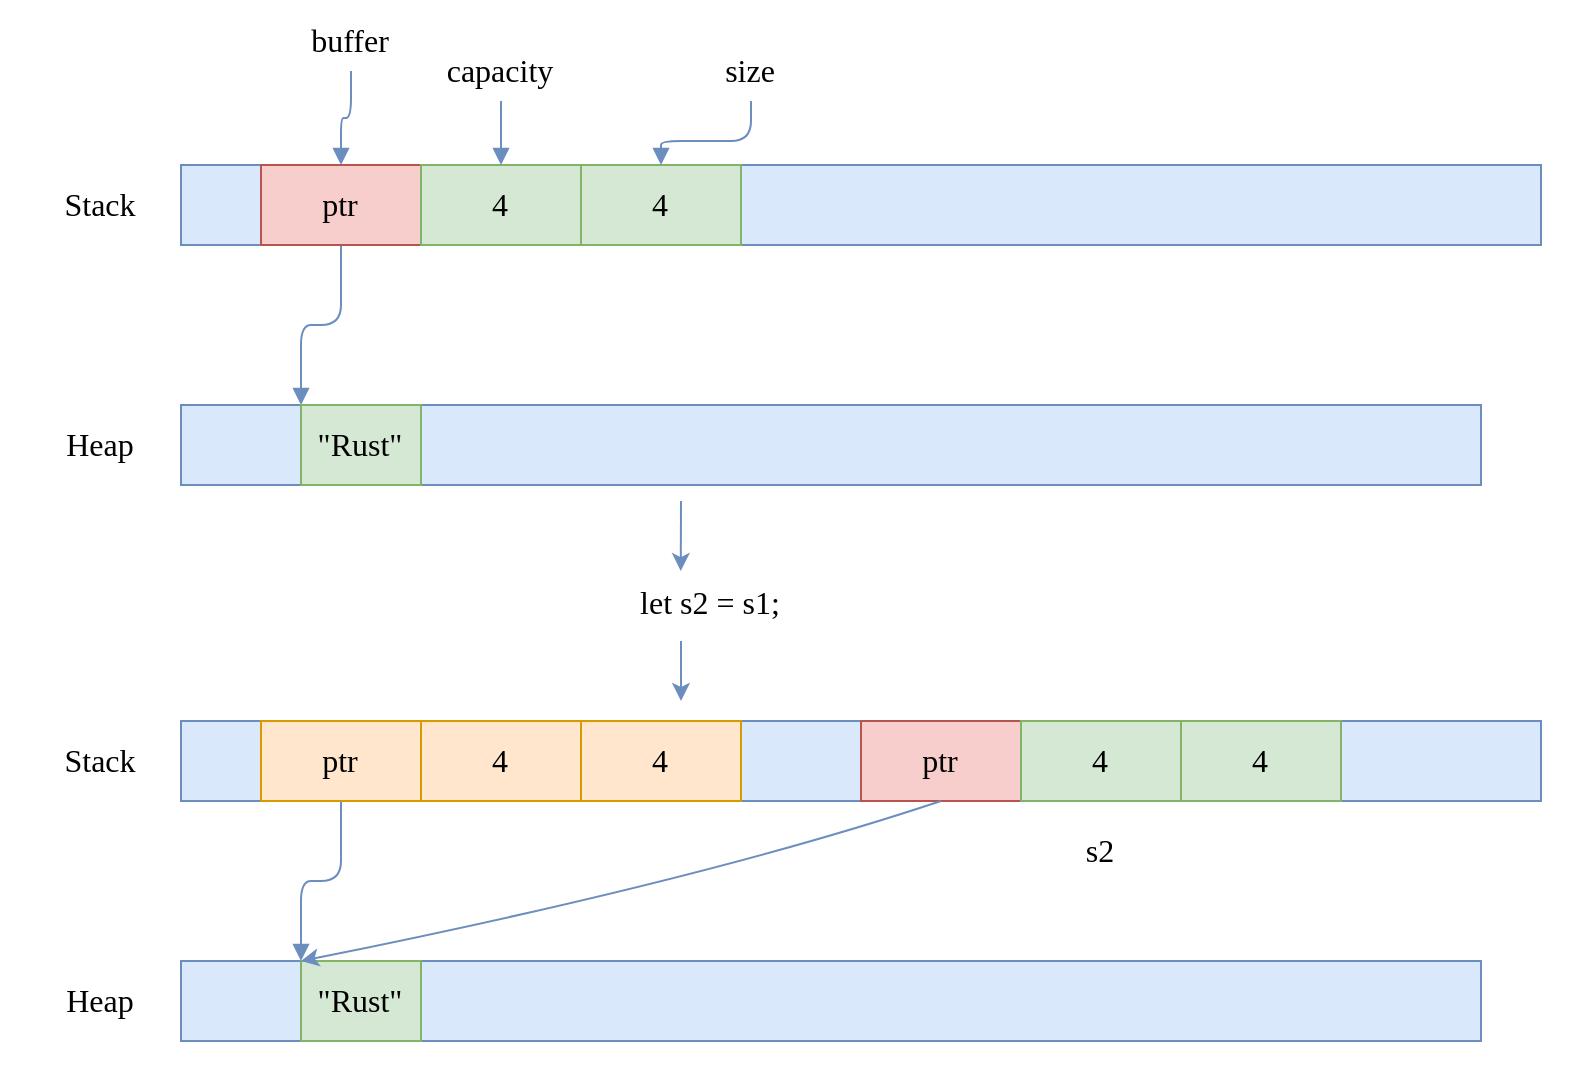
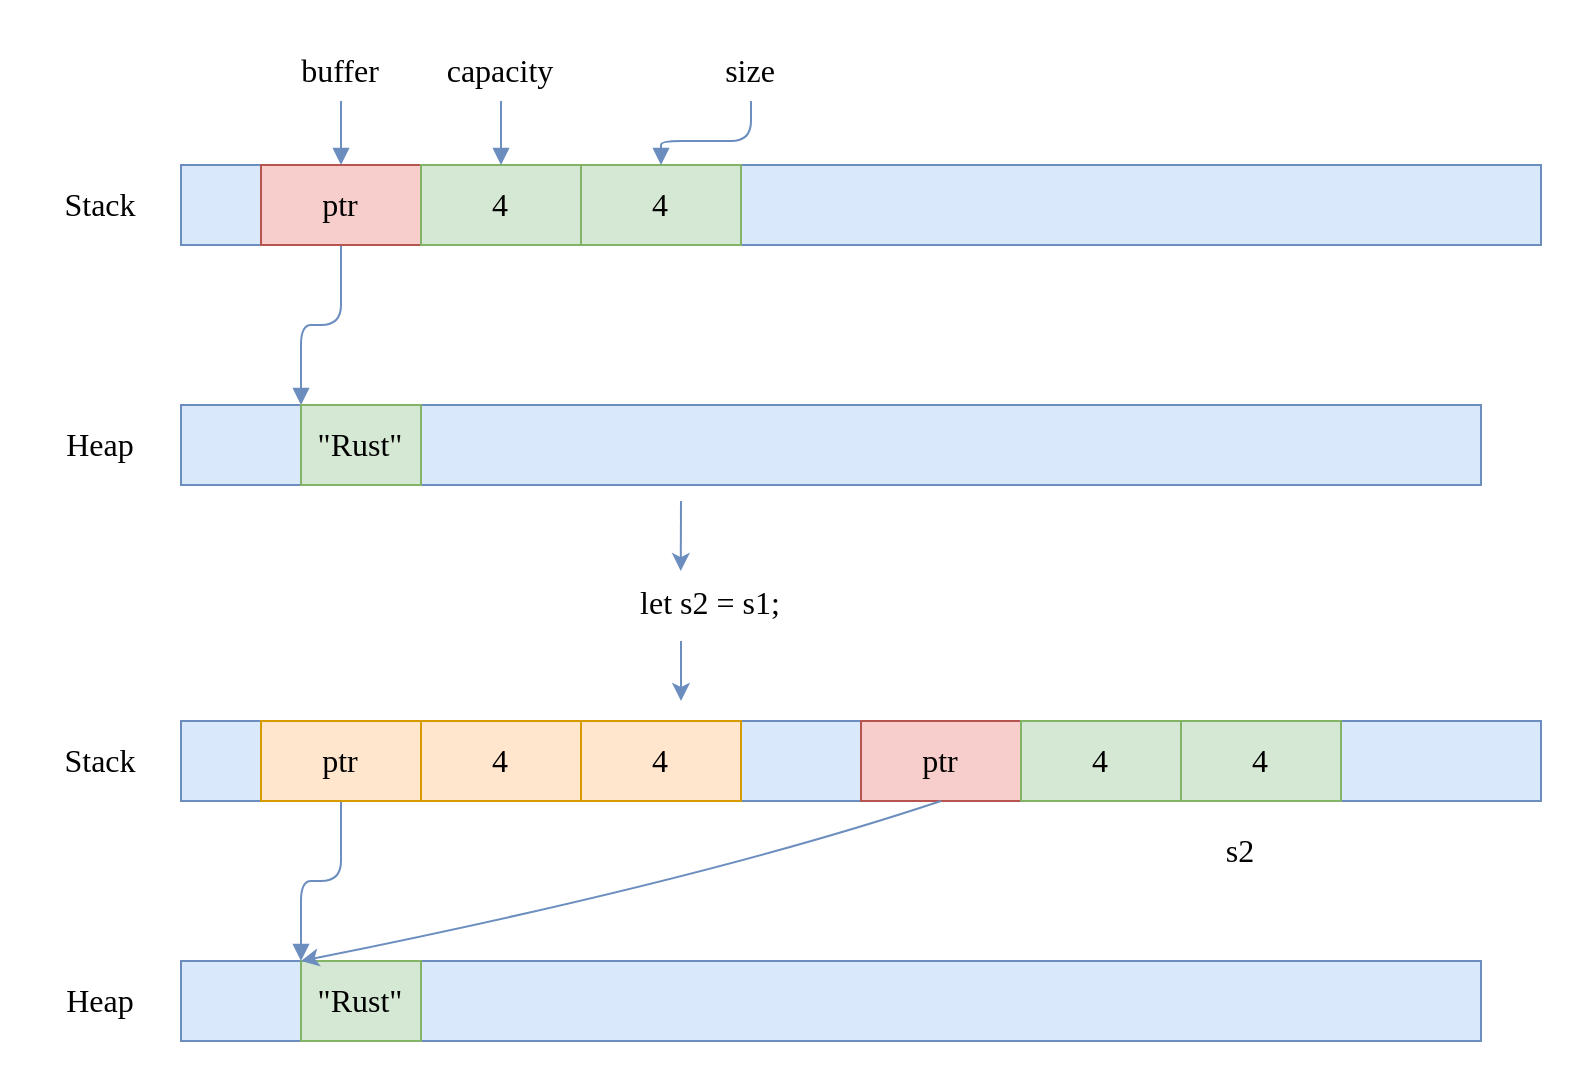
node "buffer": moved (351, 41) -> (341, 71)
node "s2": moved (1101, 851) -> (1241, 851)
